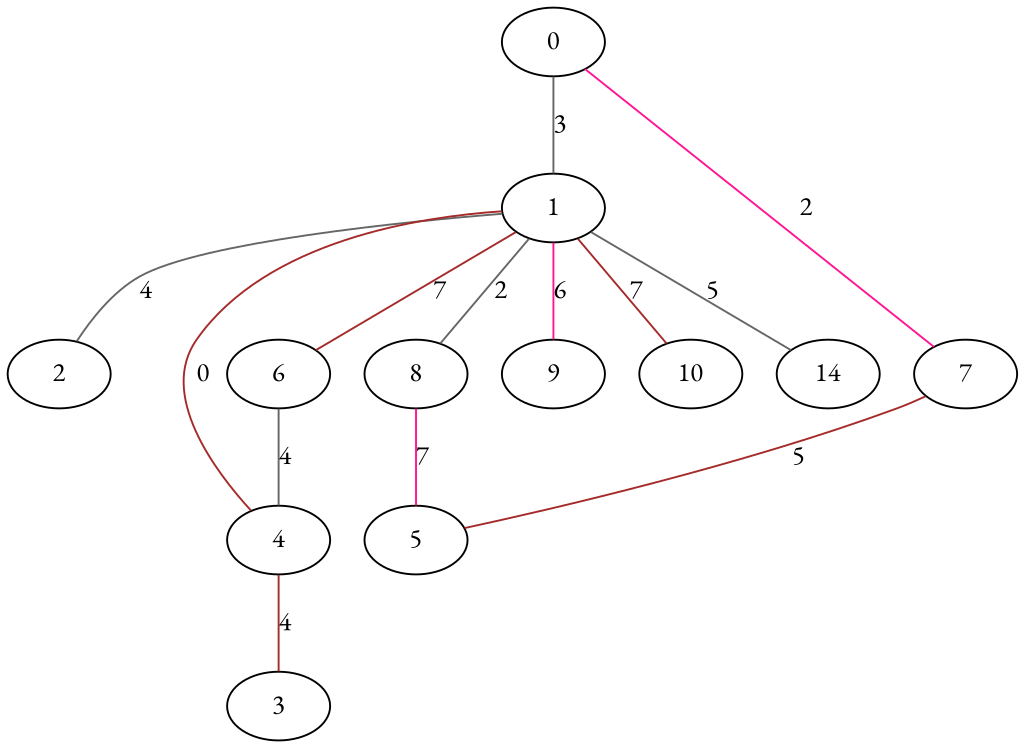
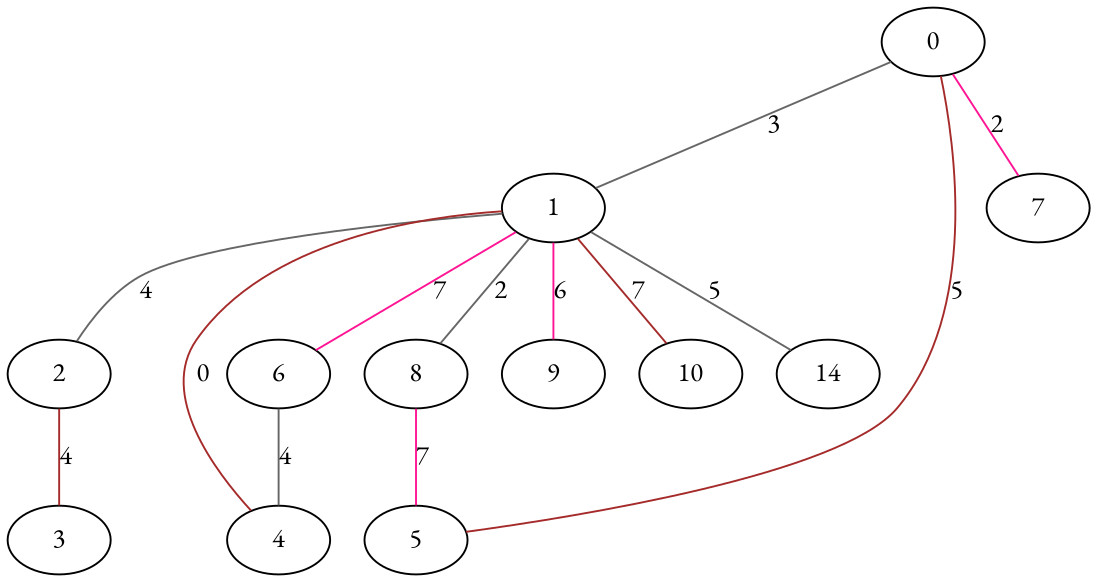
edge "1" -- "6": color brown -> deeppink
edge "7" -- "5": now "0" -- "5"
edge "4" -- "3": now "2" -- "3"
